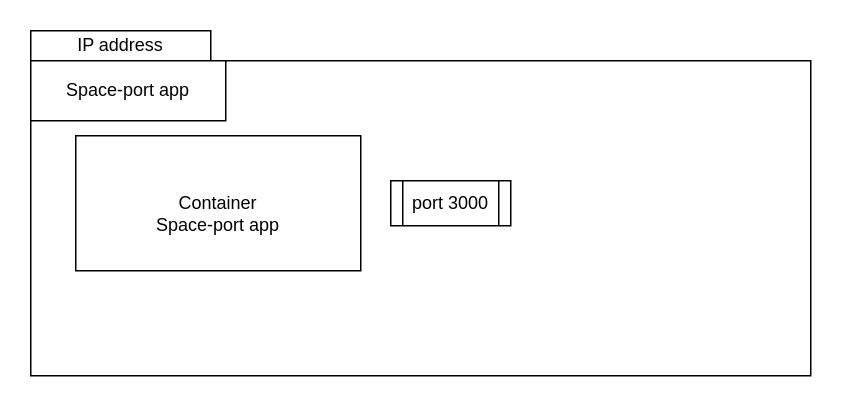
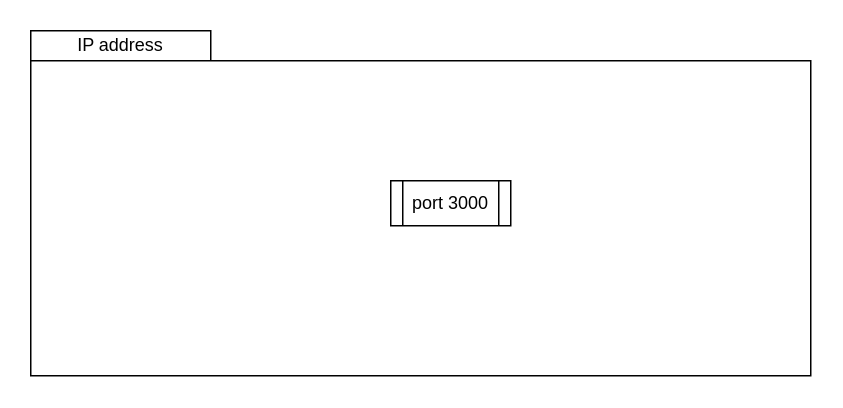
node "Space-port app": removed
node "Container Space-port app": removed
